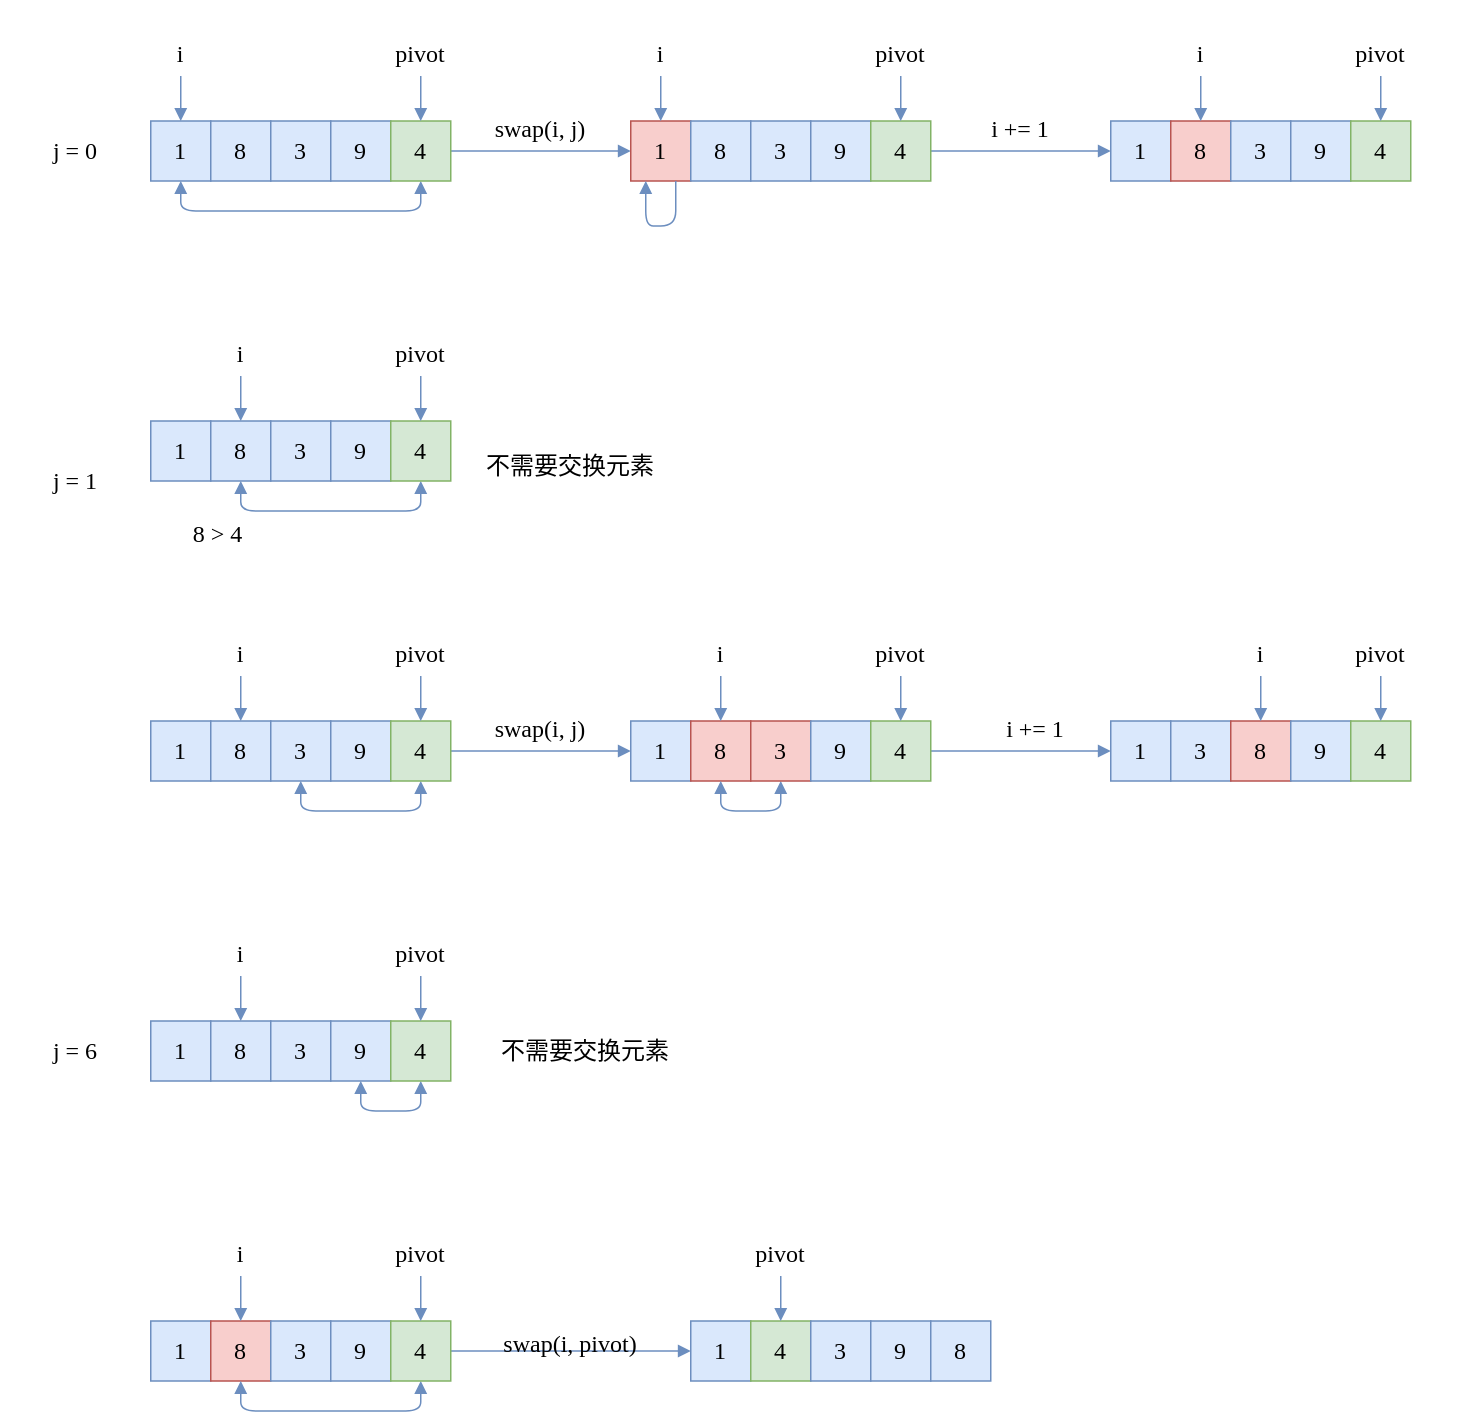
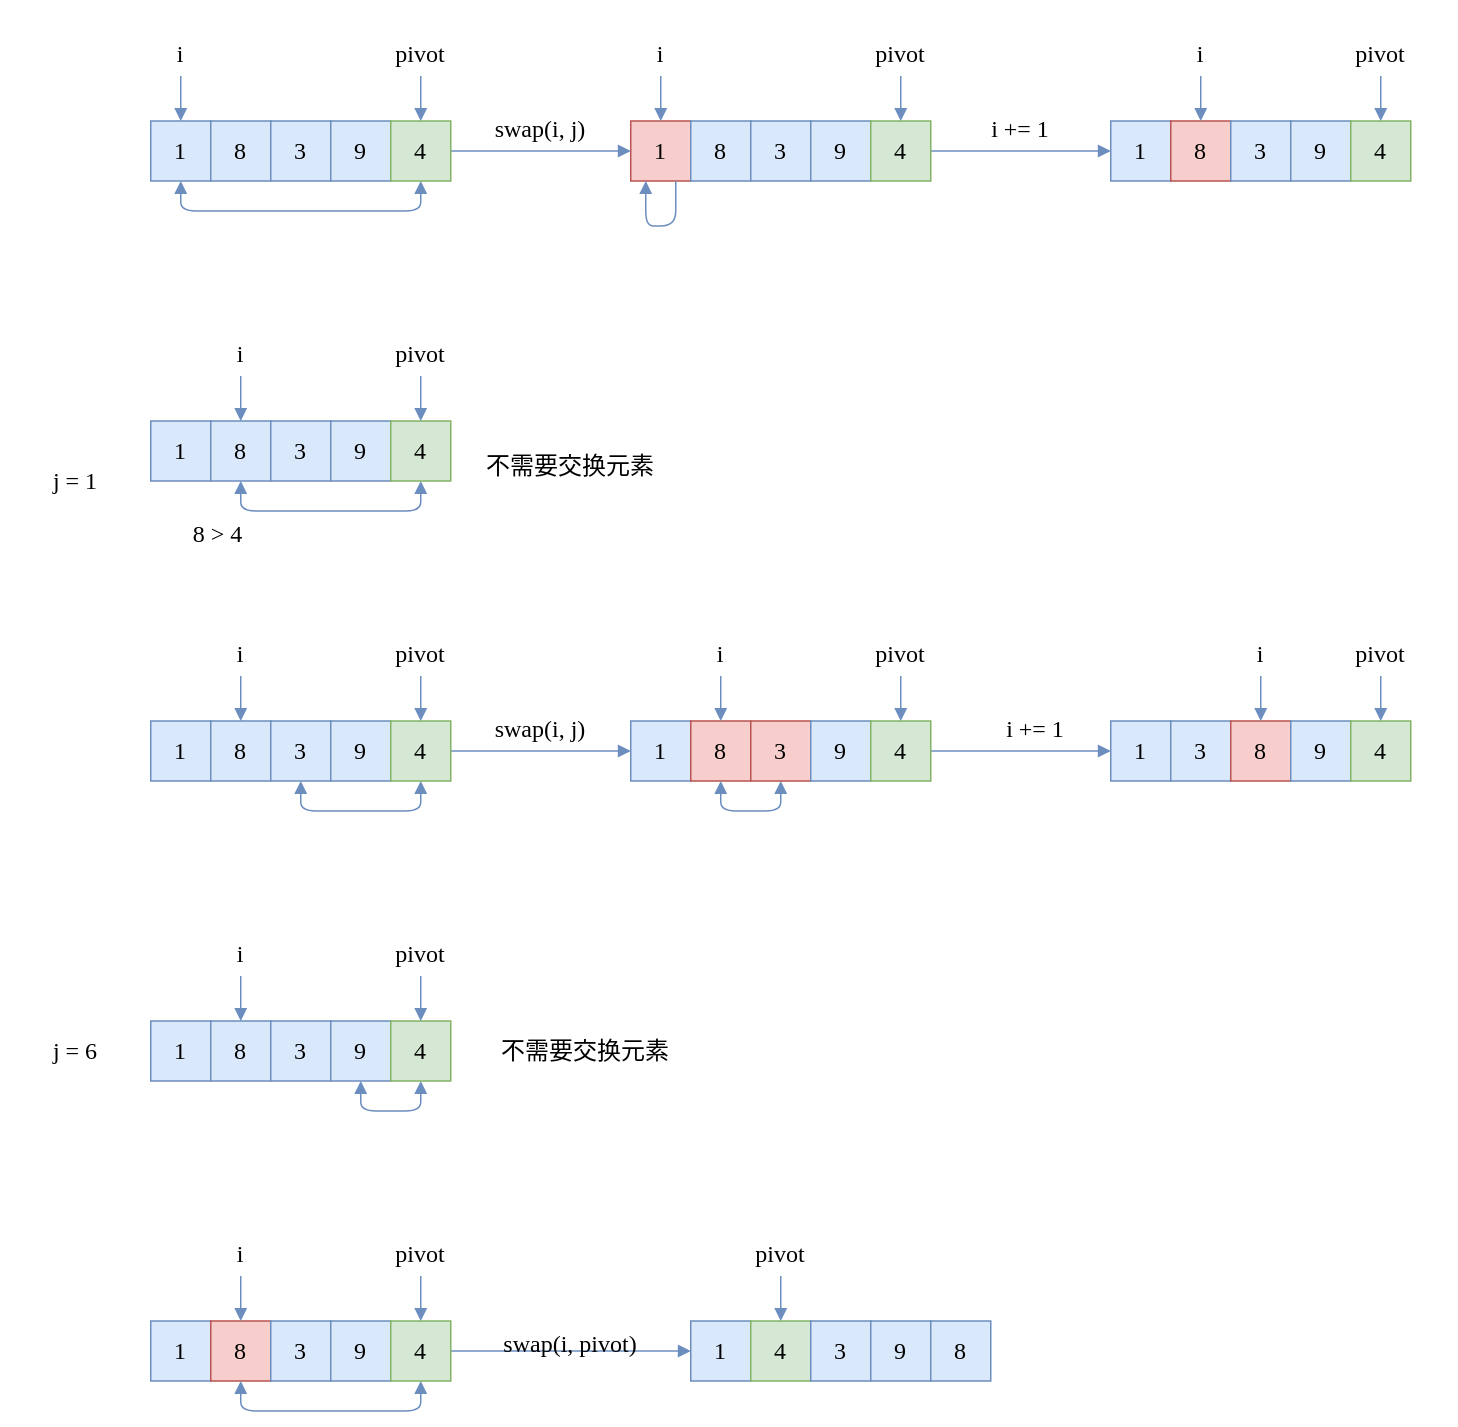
node "j = 0": removed
